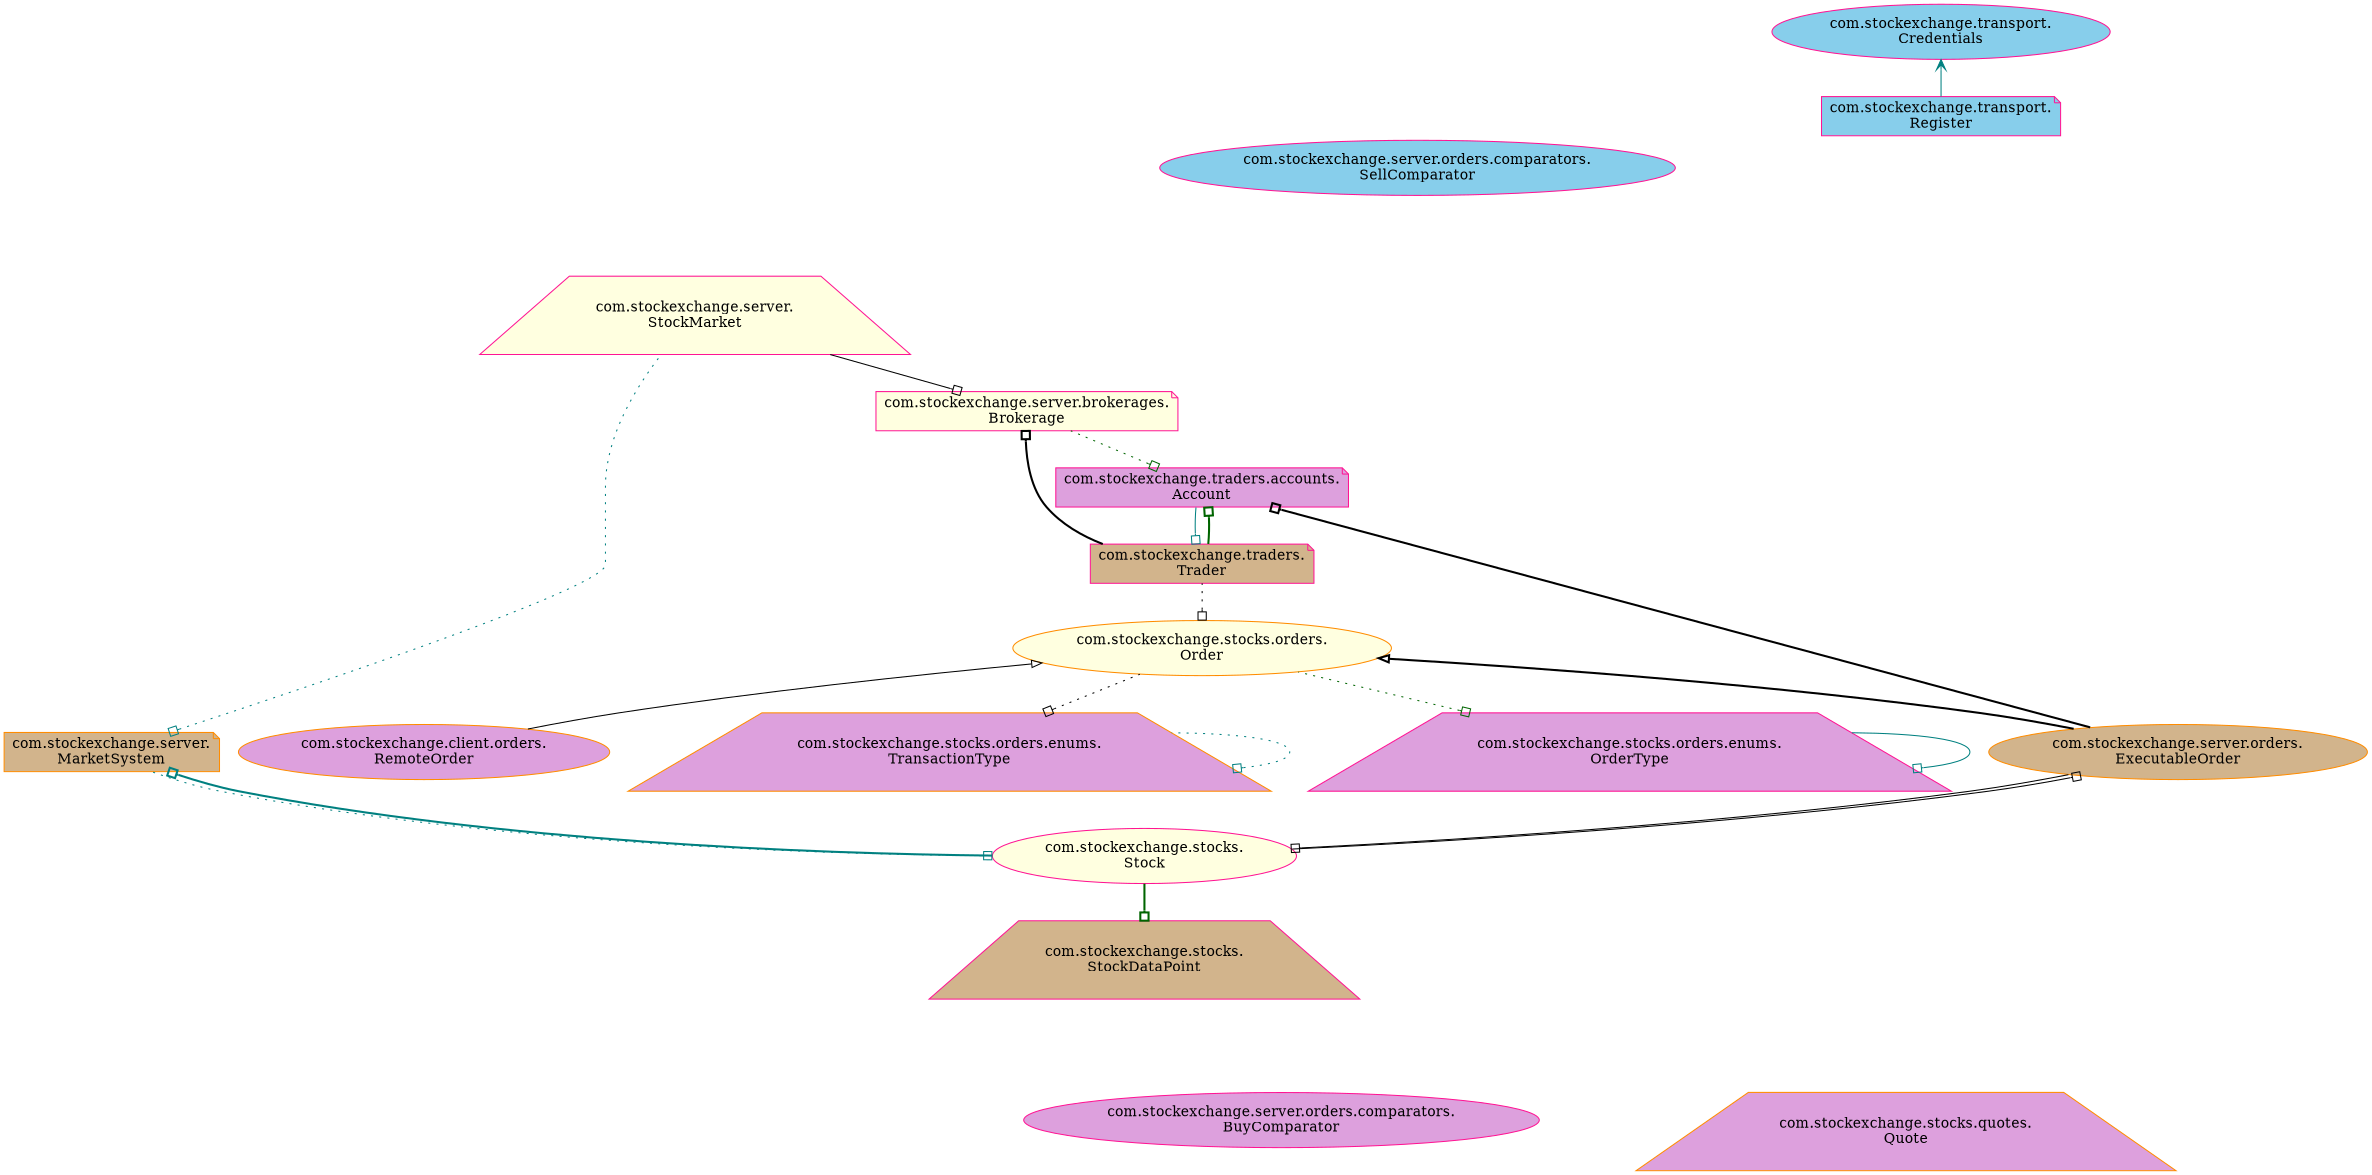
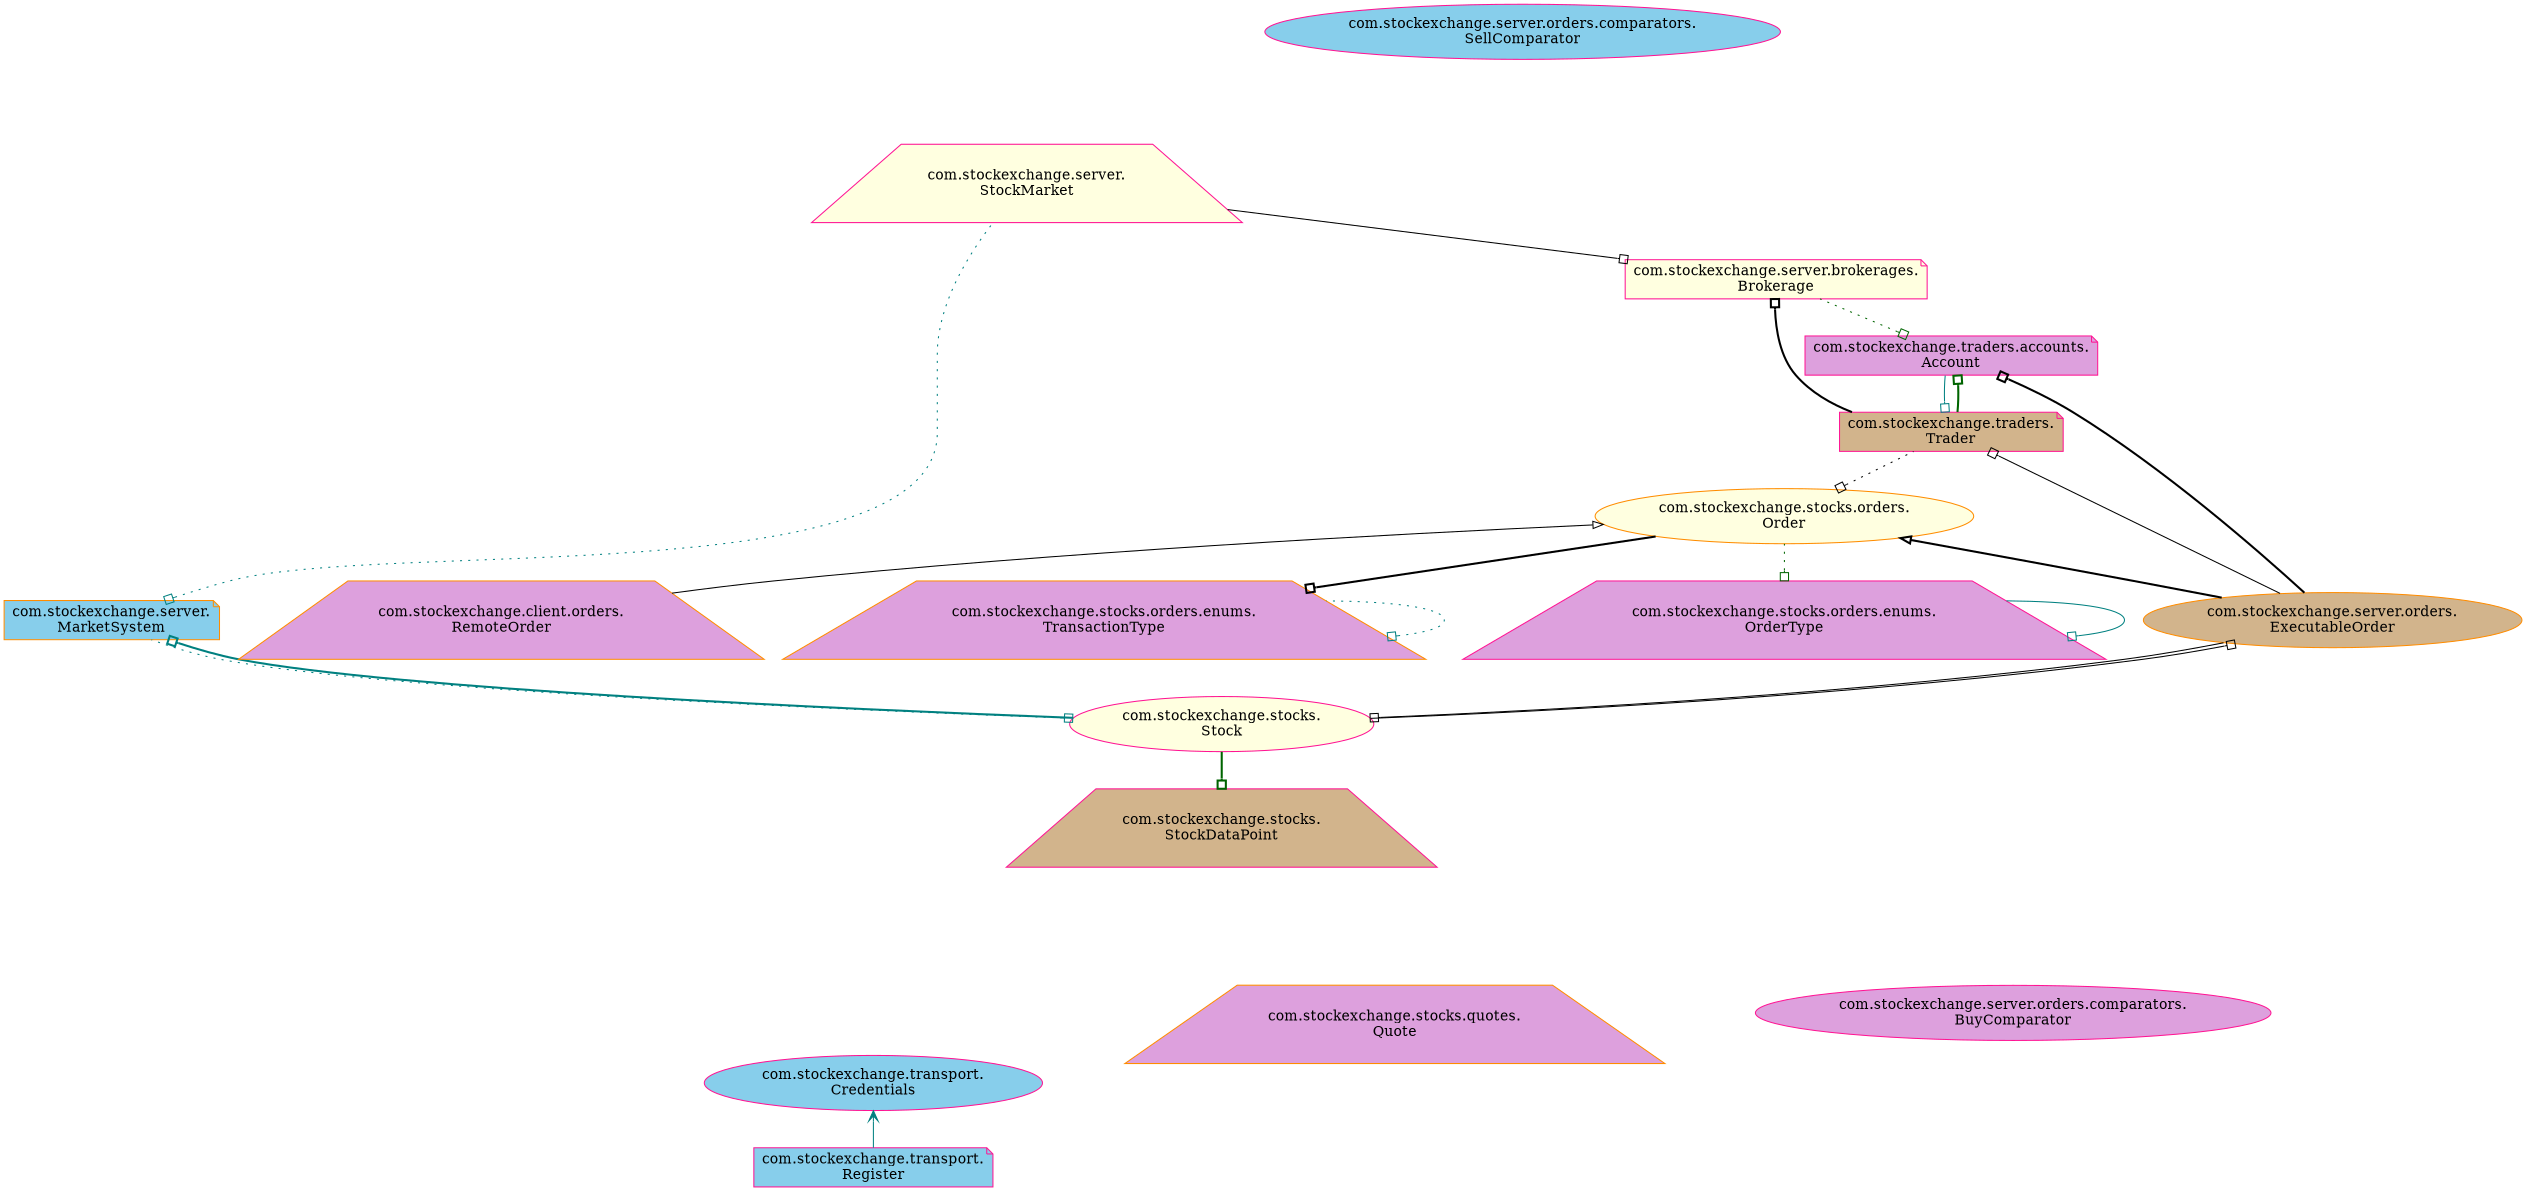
edge "com.stockexchange.server.orders. ExecutableOrder" -> "com.stockexchange.traders. Trader": added
edge "com.stockexchange.stocks.orders. Order" -> "com.stockexchange.stocks.orders.enums. TransactionType": style dotted -> bold
node "com.stockexchange.server. MarketSystem": fillcolor tan -> skyblue
node "com.stockexchange.client.orders. RemoteOrder": shape ellipse -> trapezium
